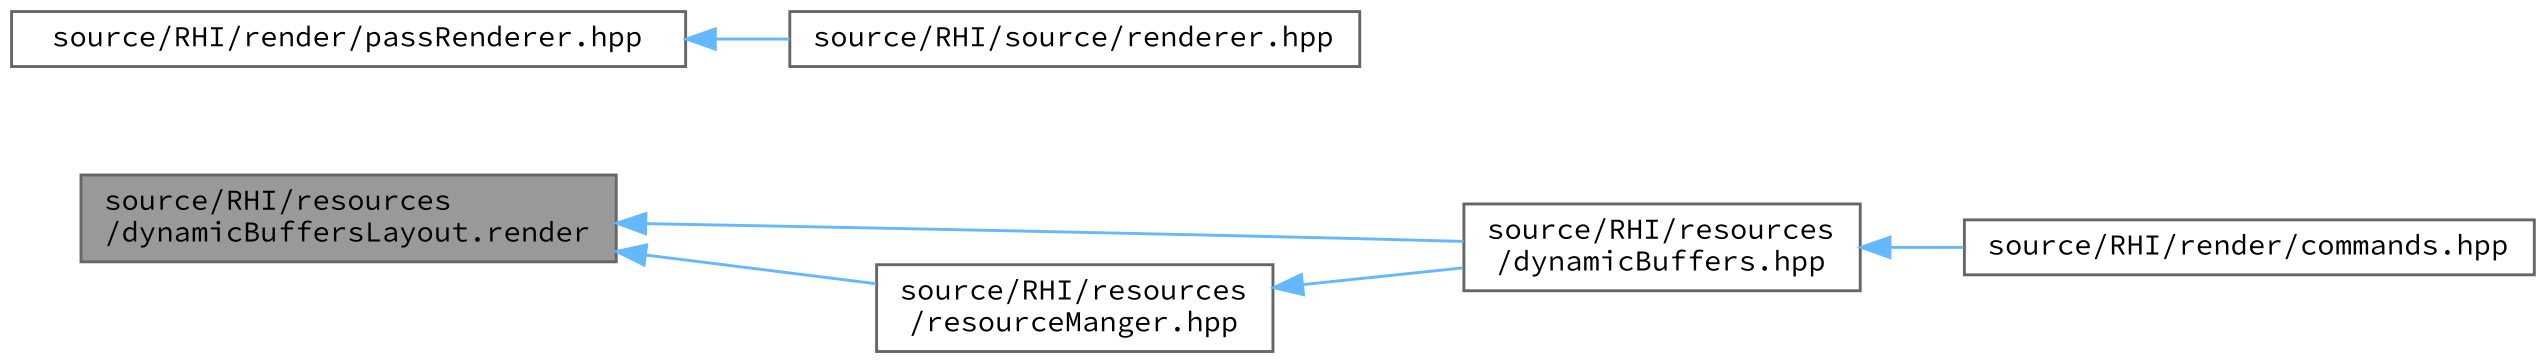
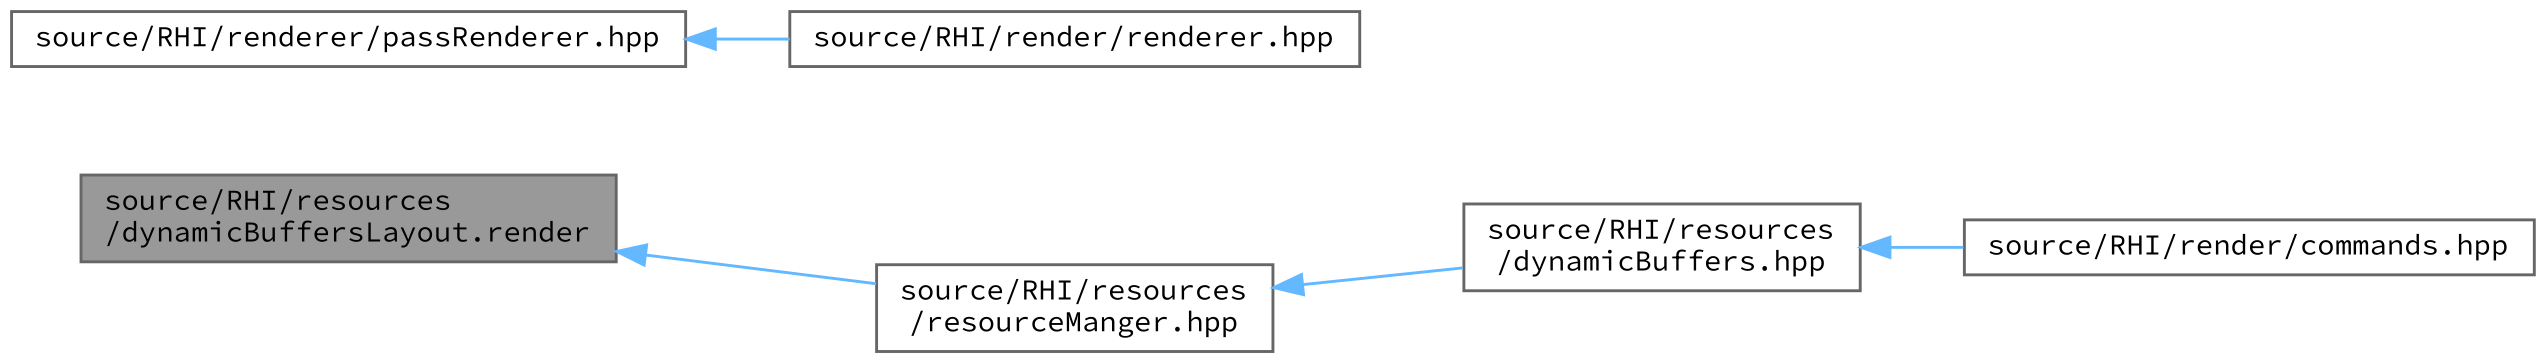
node "source/RHI/render/passRenderer.hpp": label "source/RHI/render/passRenderer.hpp" -> "source/RHI/renderer/passRenderer.hpp"
node "source/RHI/source/renderer.hpp": label "source/RHI/source/renderer.hpp" -> "source/RHI/render/renderer.hpp"
edge "source/RHI/resources /dynamicBuffers.hpp" -> "source/RHI/resources /dynamicBuffersLayout.render": removed
